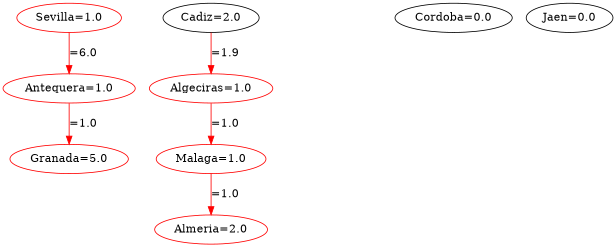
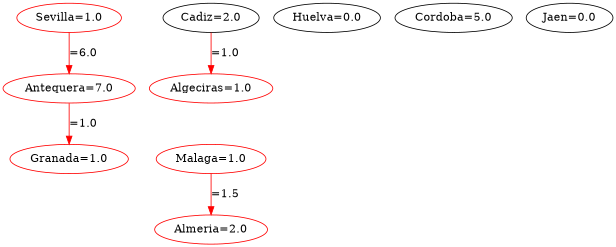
node "Huelva=0.0": added
node "Cordoba=0.0": label "Cordoba=0.0" -> "Cordoba=5.0"
edge "Cadiz=2.0" -> "Algeciras=1.0": label "=1.9" -> "=1.0"
node "Antequera=1.0": label "Antequera=1.0" -> "Antequera=7.0"
edge "Algeciras=1.0" -> "Malaga=1.0": removed, label "=1.0"
node "Granada=5.0": label "Granada=5.0" -> "Granada=1.0"
edge "Malaga=1.0" -> "Almeria=2.0": label "=1.0" -> "=1.5"
